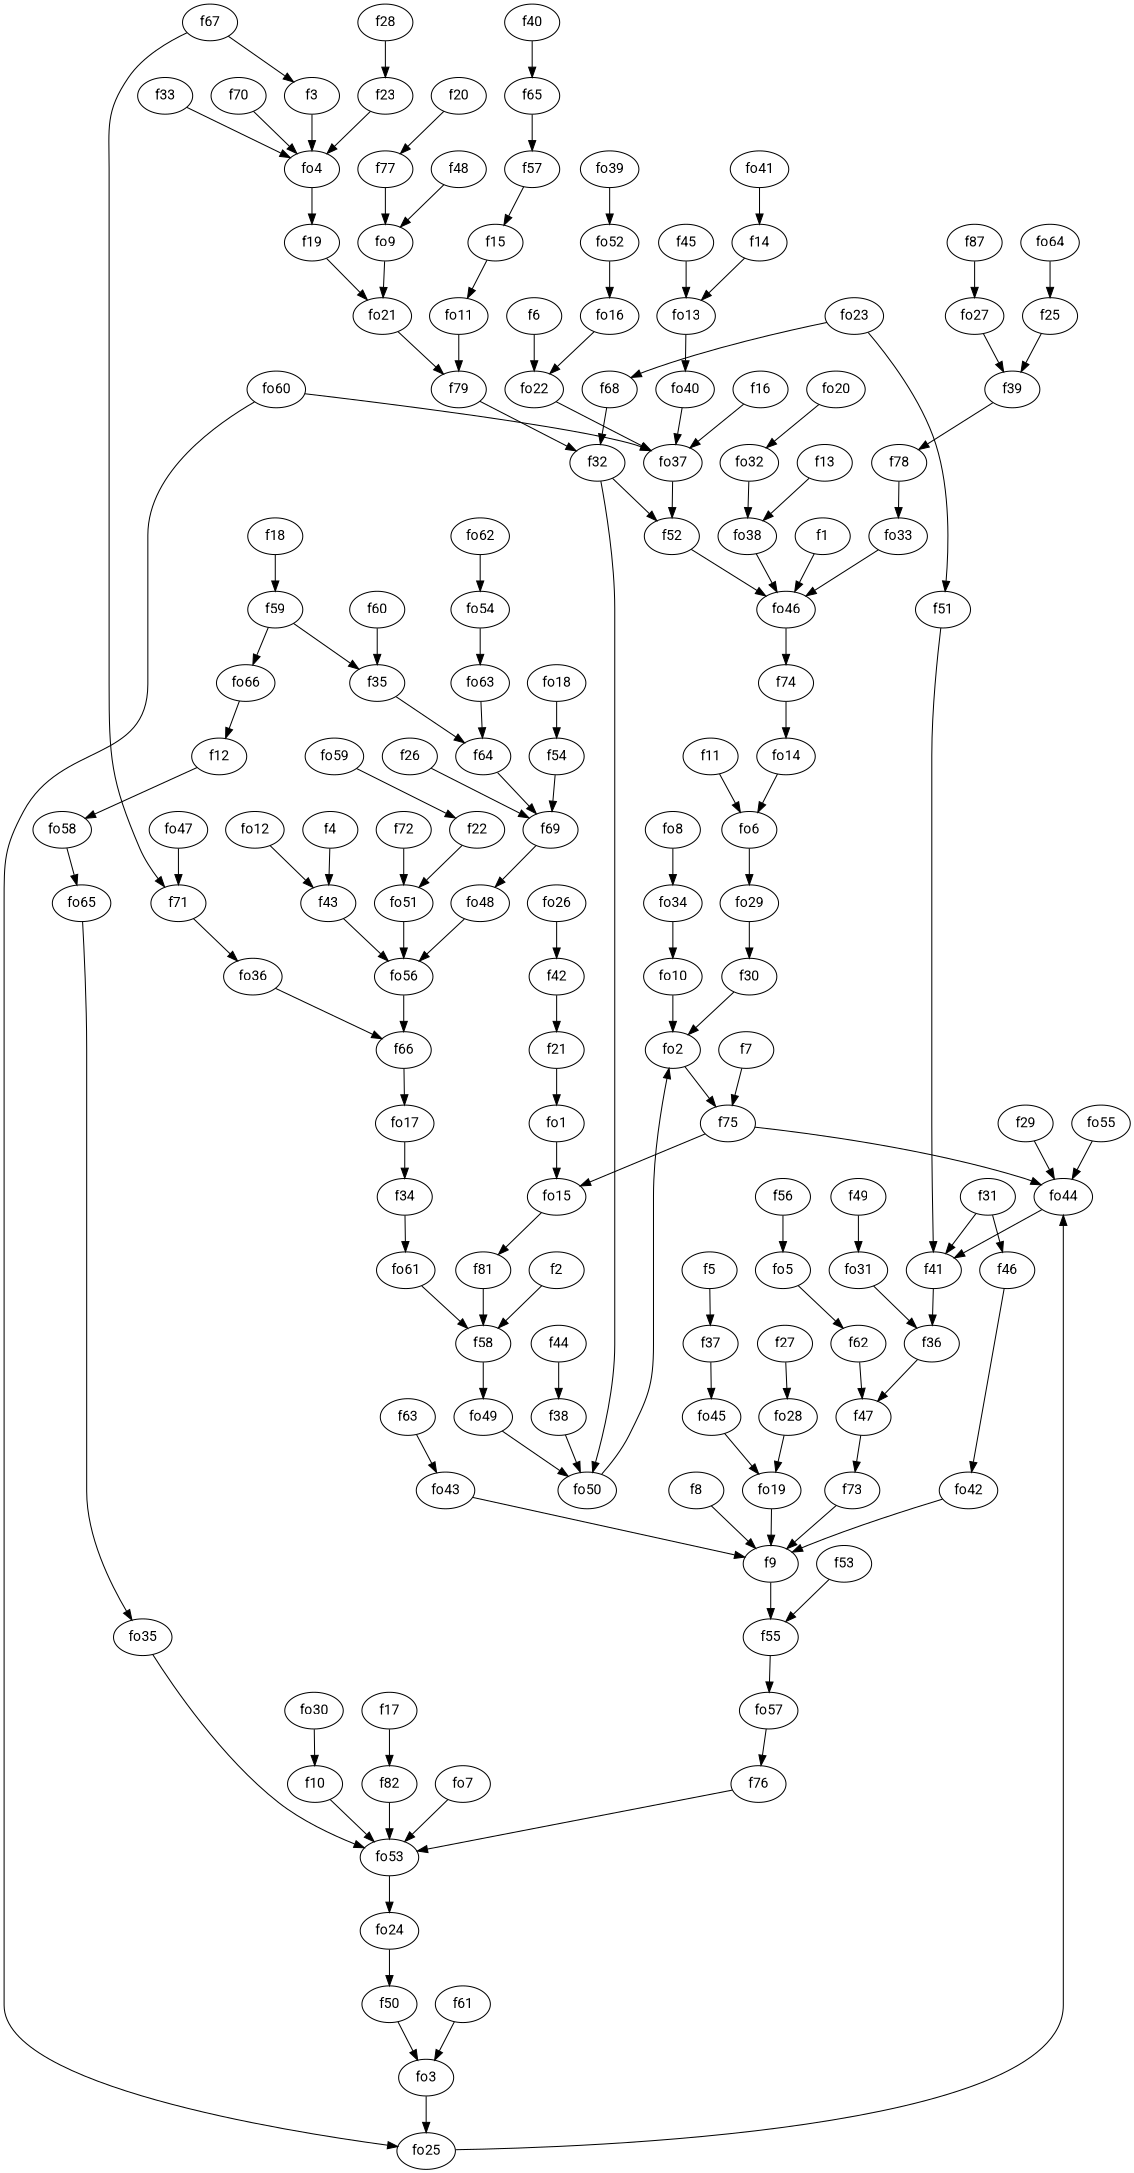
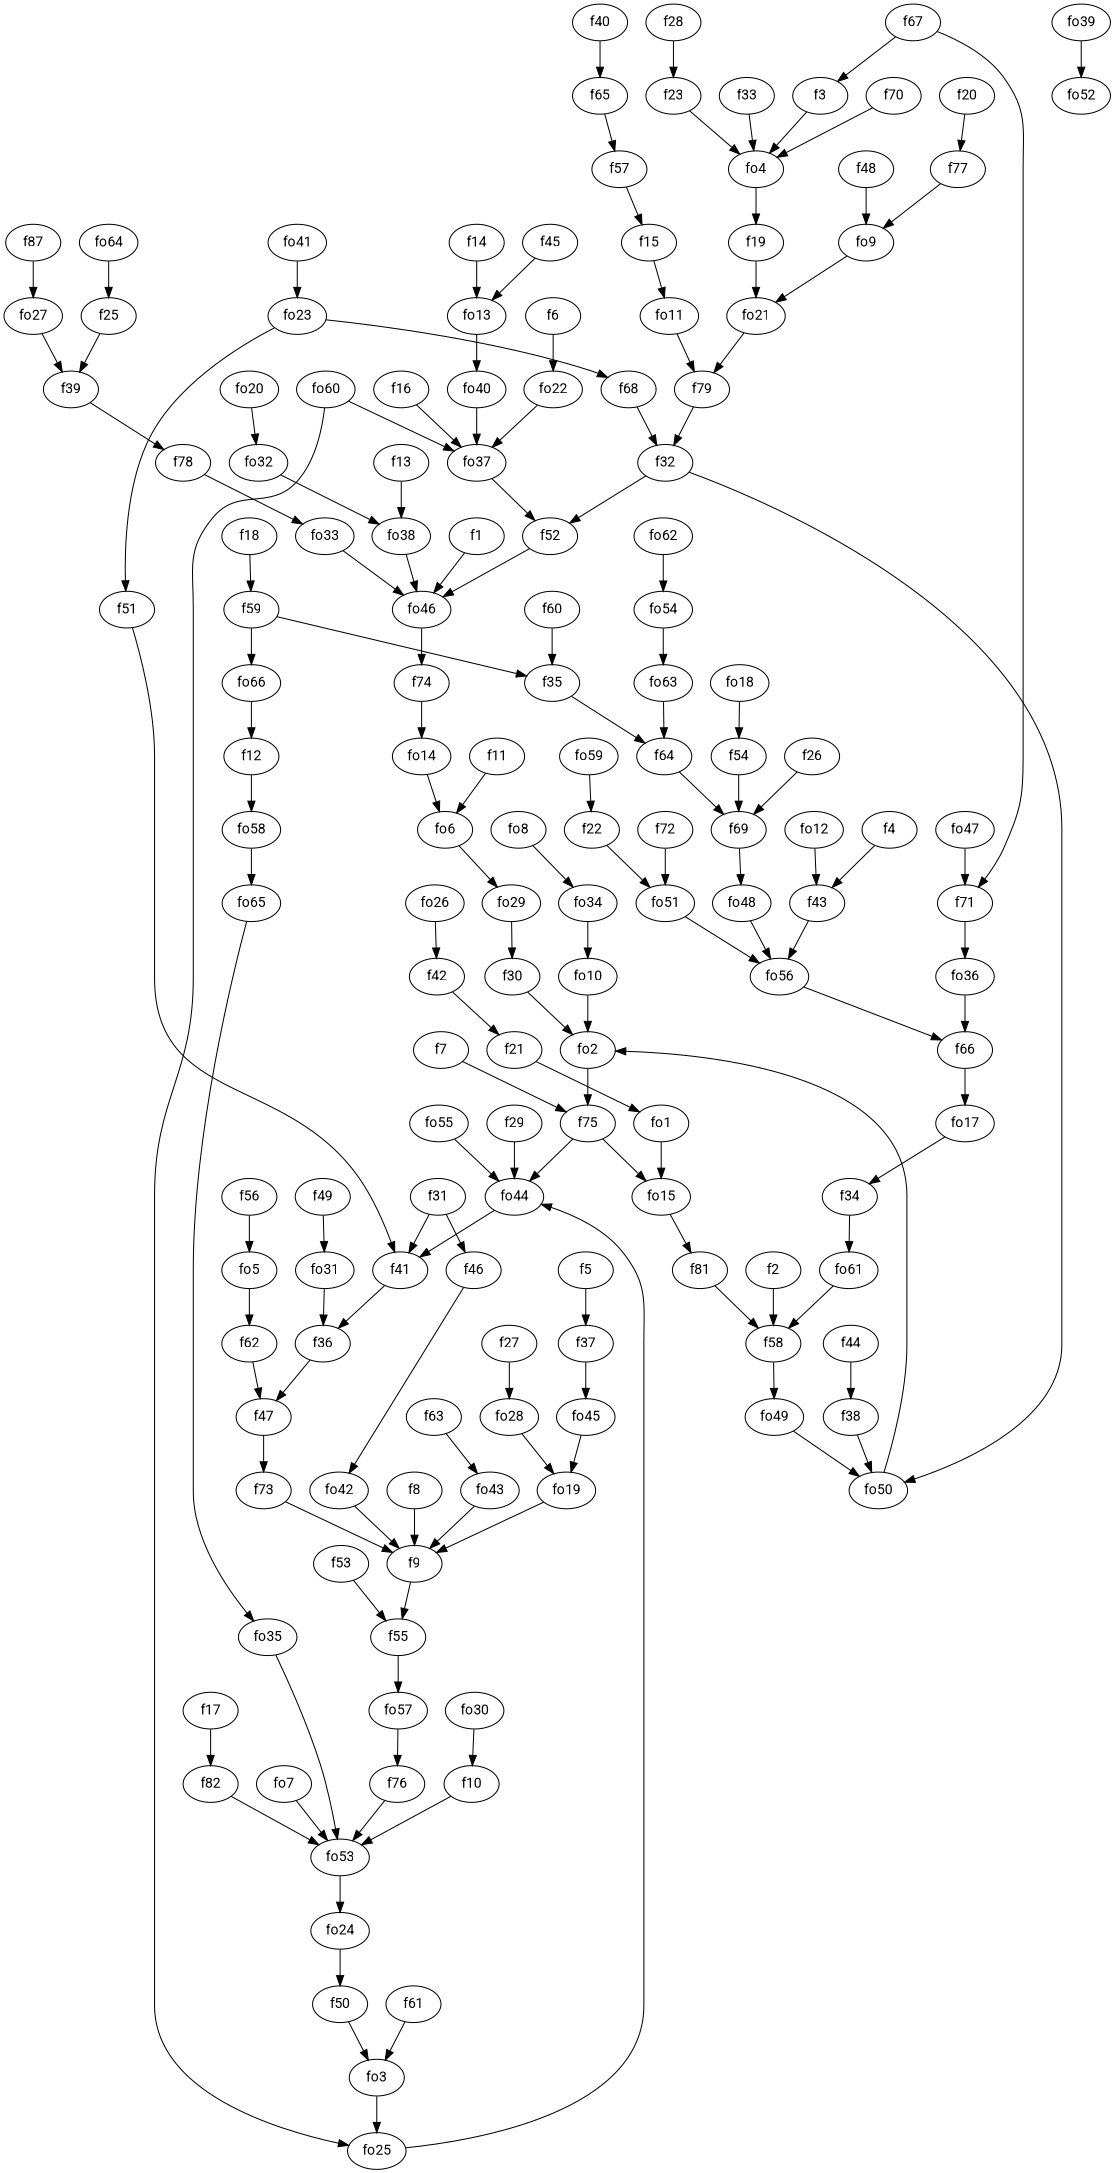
edge "fo41" -> "f14": now "fo41" -> "fo23"
node "fo16": removed
